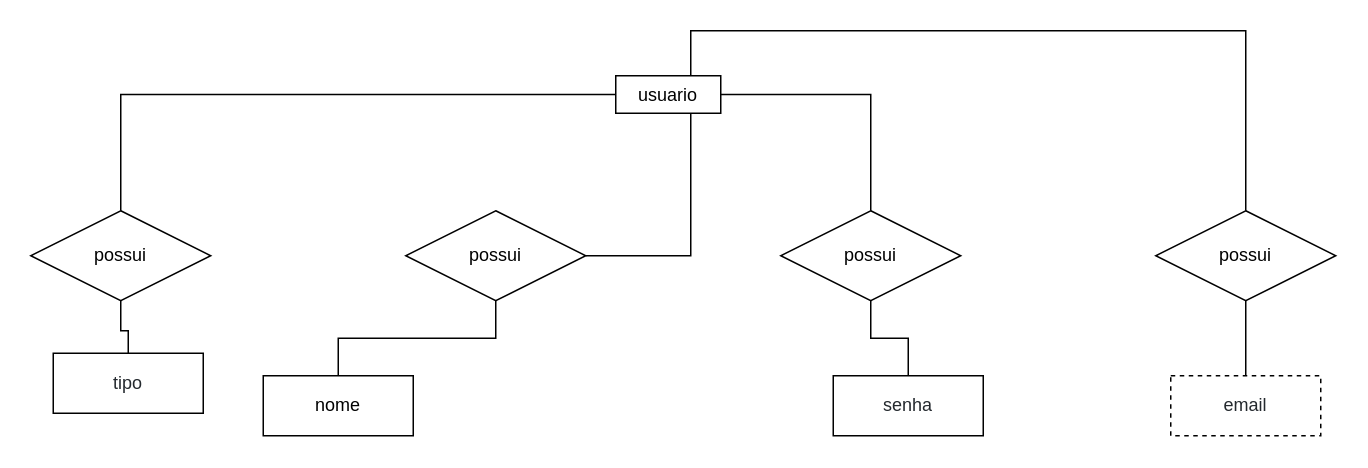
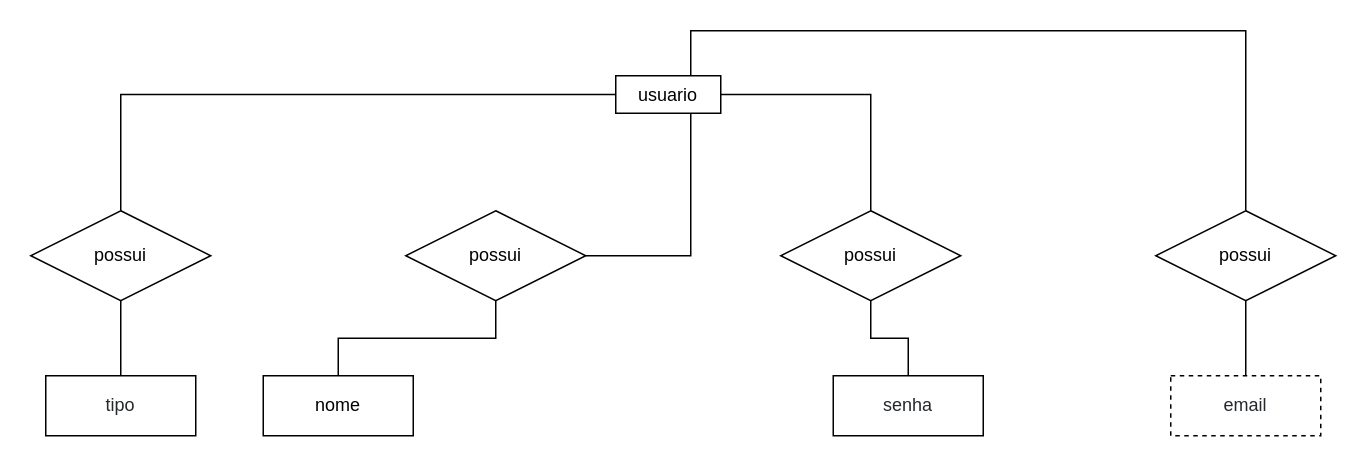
node "tipo": moved (128, 383) -> (121, 406)
